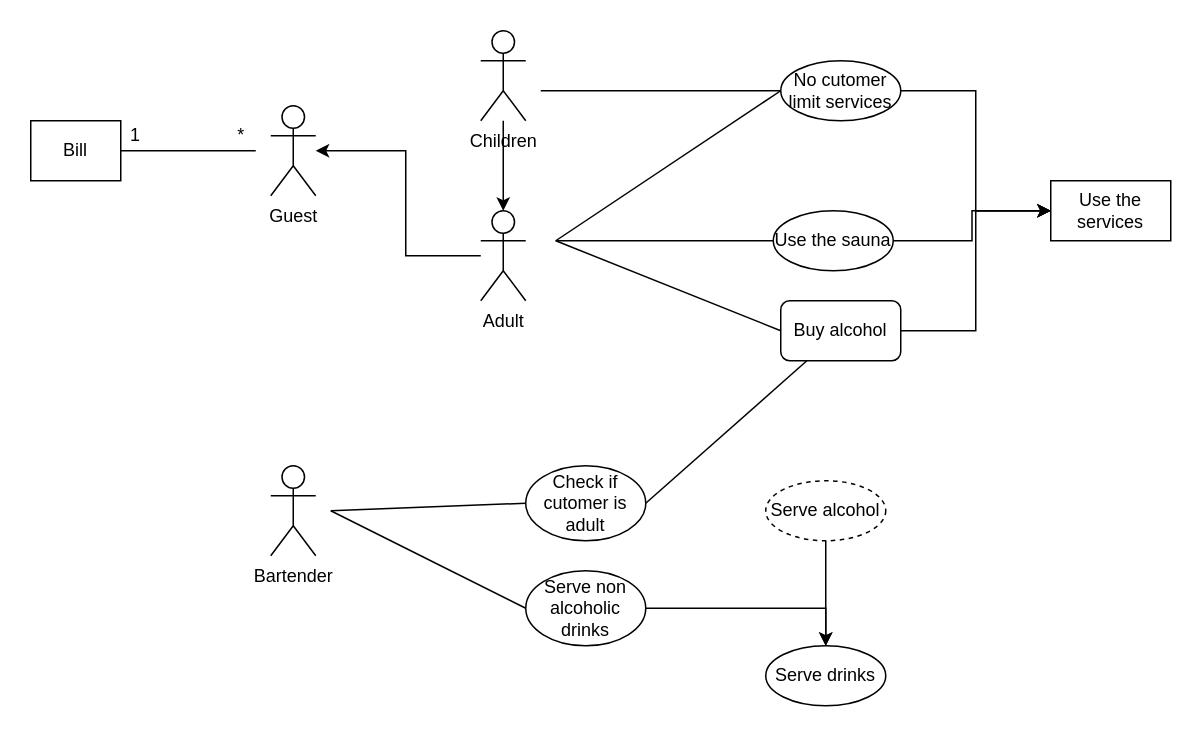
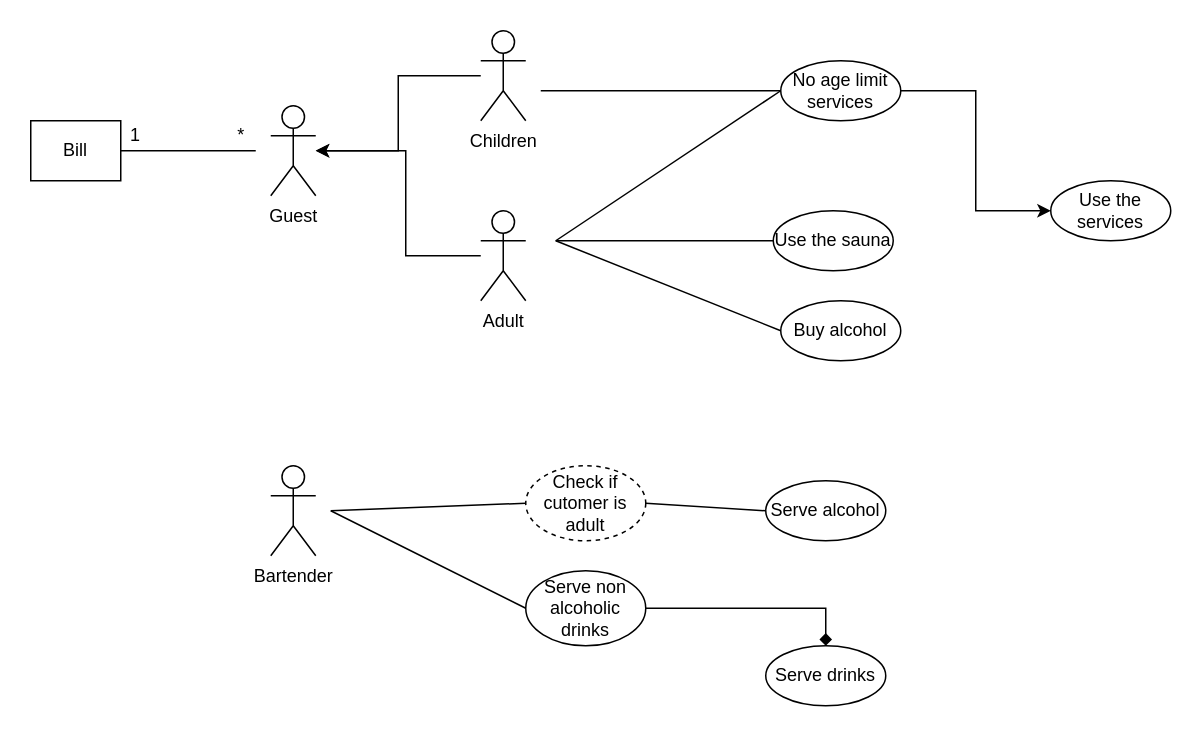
node "No cutomer limit services": label "No cutomer limit services" -> "No age limit services"
edge "Children" -> "Adult": now "Children" -> "Guest"
node "Use the services": shape rectangle -> ellipse
edge "Use the sauna" -> "Use the services": removed
edge "Buy alcohol" -> "Use the services": removed
node "Buy alcohol": shape rounded rectangle -> ellipse
edge "Buy alcohol" -- "Check if cutomer is adult": now "Serve alcohol" -- "Check if cutomer is adult"
node "Check if cutomer is adult": style solid -> dashed
node "Serve alcohol": style dashed -> solid
edge "Serve alcohol" -> "Serve drinks": removed
edge "Serve non alcoholic drinks" -> "Serve drinks": arrowhead classic -> diamond
